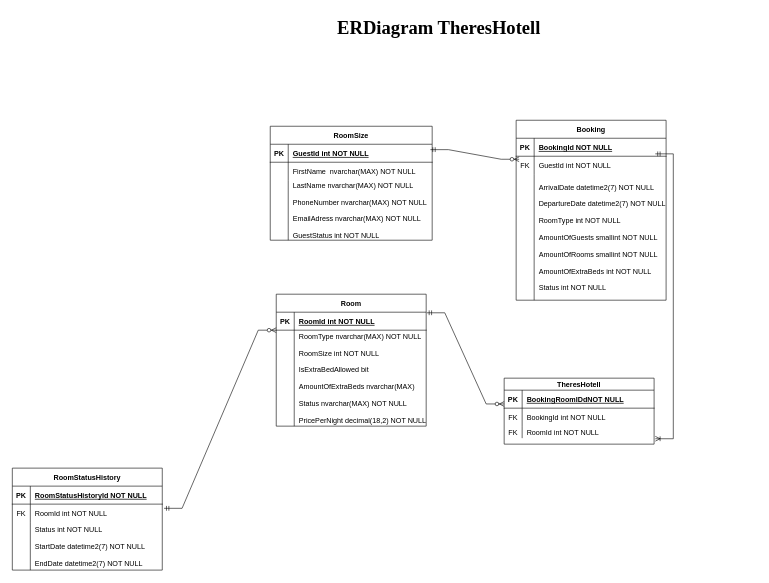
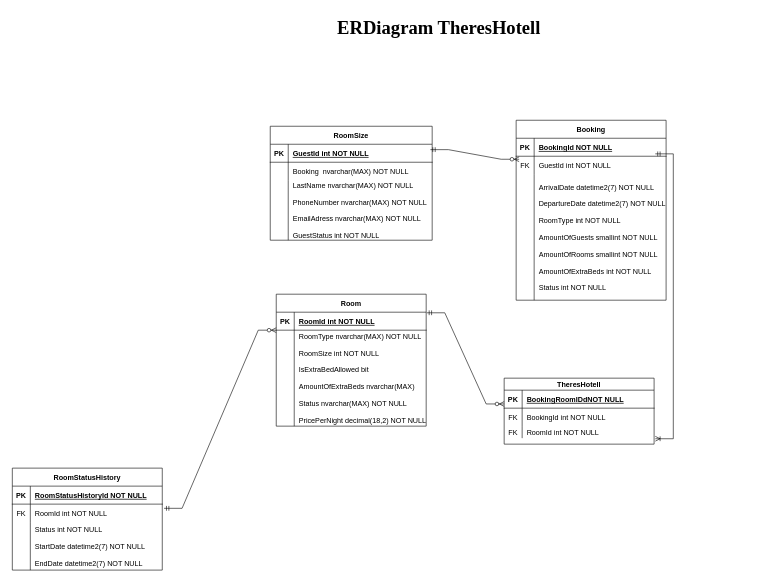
node "FirstName nvarchar(MAX) NOT NULL": label "FirstName nvarchar(MAX) NOT NULL" -> "Booking nvarchar(MAX) NOT NULL"
